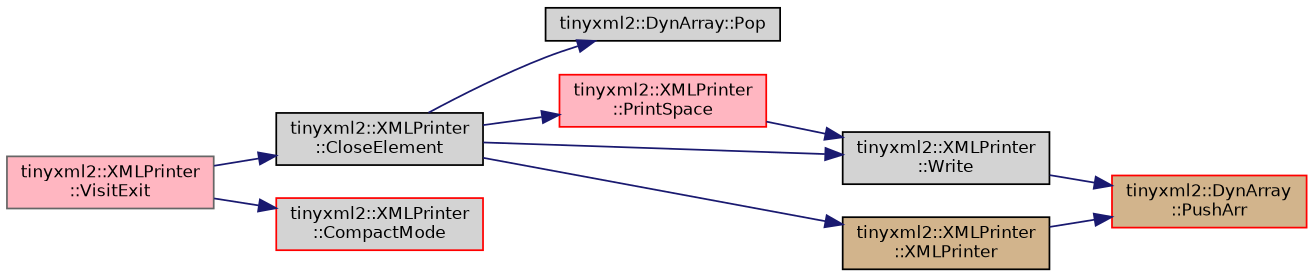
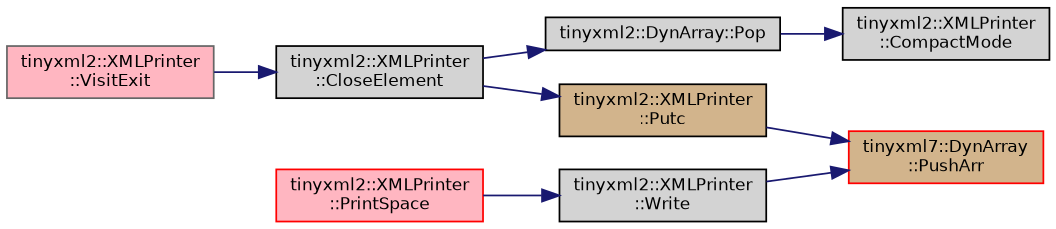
edge "tinyxml2::XMLPrinter ::CloseElement" -> "tinyxml2::XMLPrinter ::PrintSpace": removed
edge "tinyxml2::XMLPrinter ::CloseElement" -> "tinyxml2::XMLPrinter ::Write": removed
edge "tinyxml2::XMLPrinter ::VisitExit" -> "tinyxml2::XMLPrinter ::CompactMode": now "tinyxml2::DynArray::Pop" -> "tinyxml2::XMLPrinter ::CompactMode"
node "tinyxml2::DynArray ::PushArr": label "tinyxml2::DynArray ::PushArr" -> "tinyxml7::DynArray ::PushArr"
node "tinyxml2::XMLPrinter ::CompactMode": color red -> black
node "tinyxml2::XMLPrinter ::XMLPrinter": label "tinyxml2::XMLPrinter ::XMLPrinter" -> "tinyxml2::XMLPrinter ::Putc"
